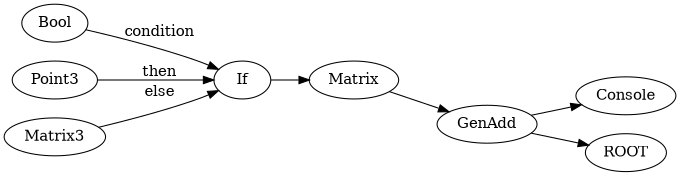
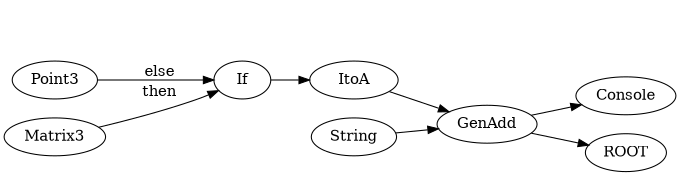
node "Bool": removed
edge "Point3" -> "If": label "then" -> "else"
node "Matrix": label "Matrix" -> "ItoA"
edge "Matrix3" -> "If": label "else" -> "then"
node "String": added
